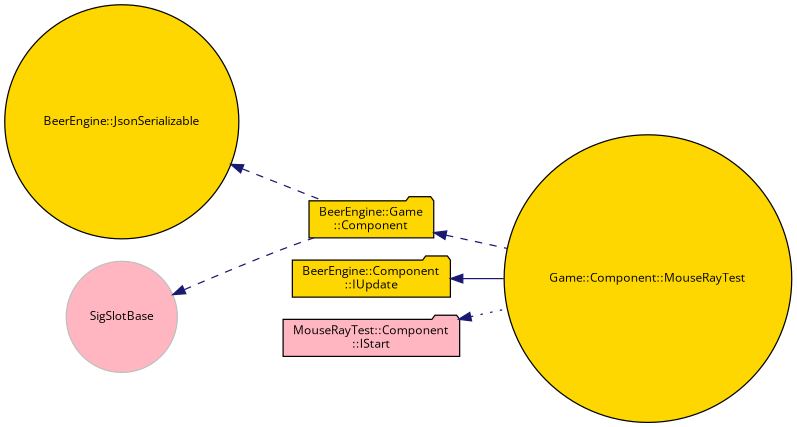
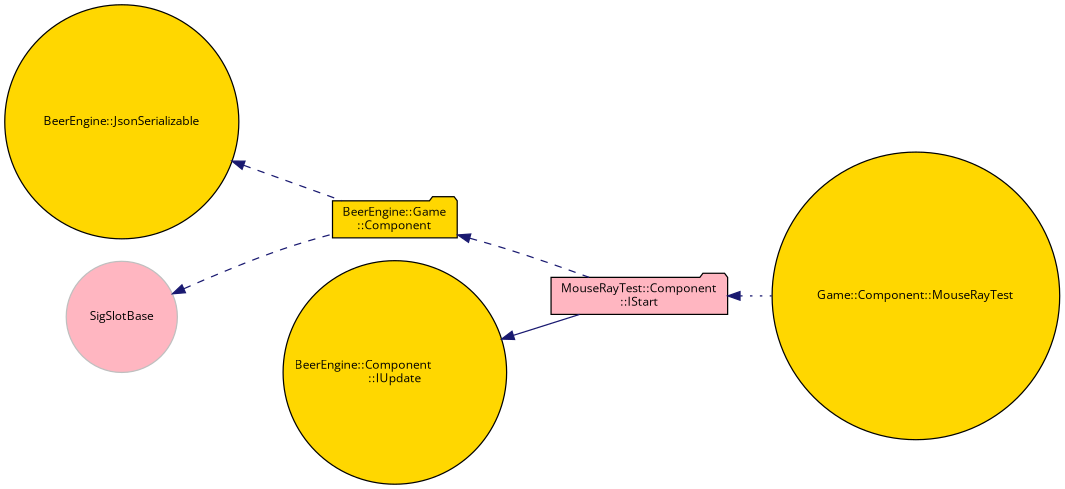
edge "Game::Component::MouseRayTest" -> "BeerEngine::Game ::Component": now "MouseRayTest::Component ::IStart" -> "BeerEngine::Game ::Component"
node "BeerEngine::Component ::IUpdate": shape folder -> circle
edge "Game::Component::MouseRayTest" -> "BeerEngine::Component ::IUpdate": now "MouseRayTest::Component ::IStart" -> "BeerEngine::Component ::IUpdate"
